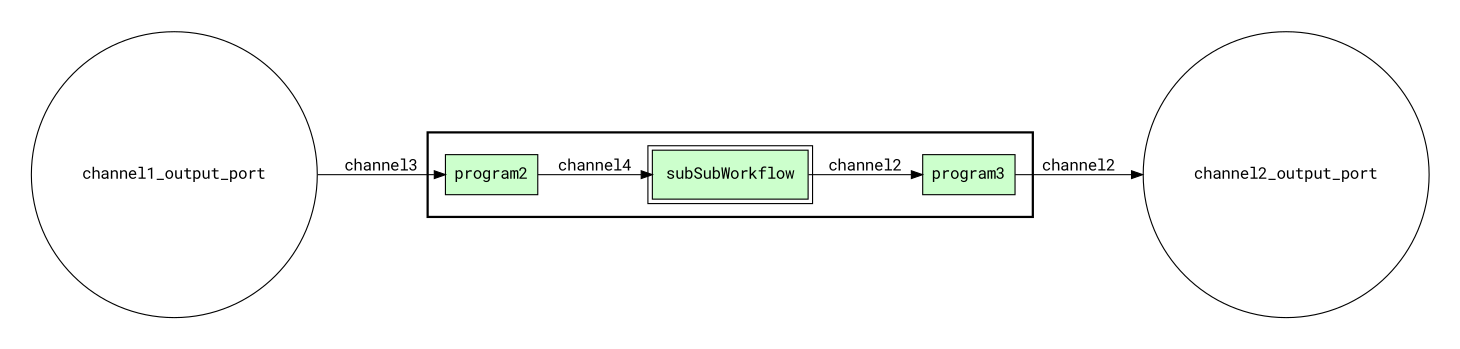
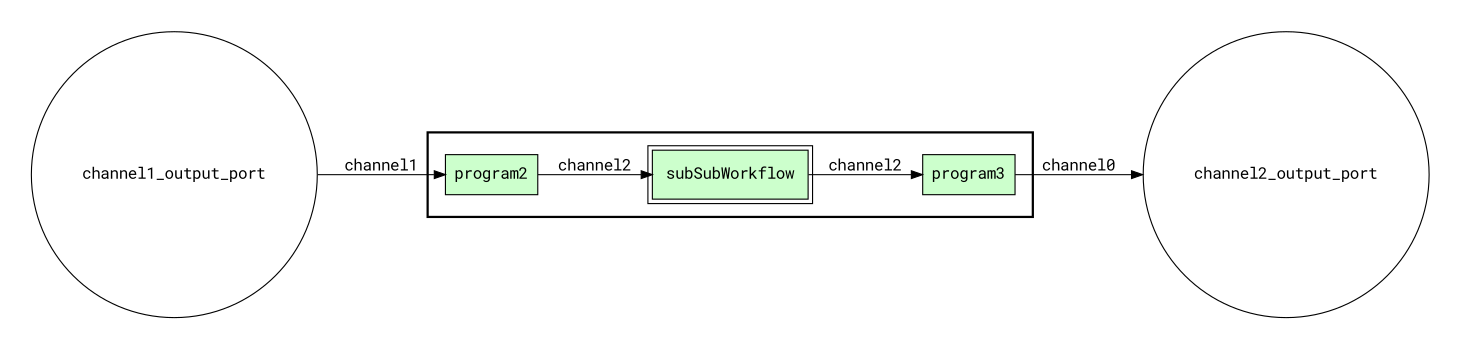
edge "channel1_output_port" -> "program2": label "channel3" -> "channel1"
edge "program2" -> "subSubWorkflow": label "channel4" -> "channel2"
edge "program3" -> "channel2_output_port": label "channel2" -> "channel0"
